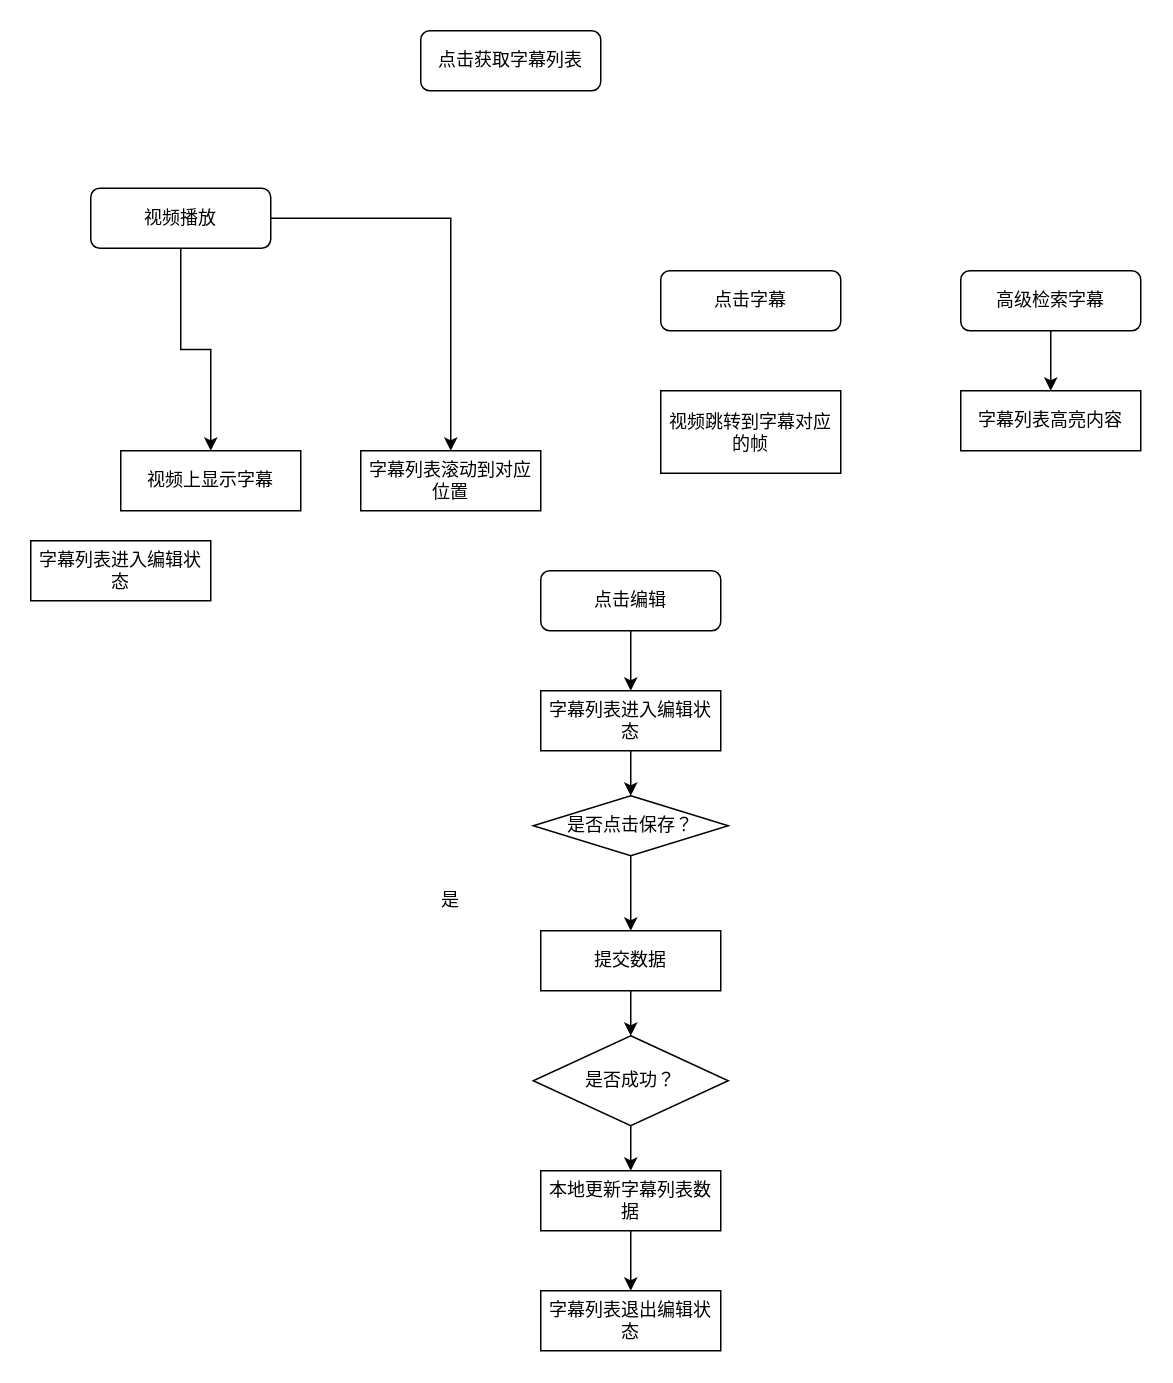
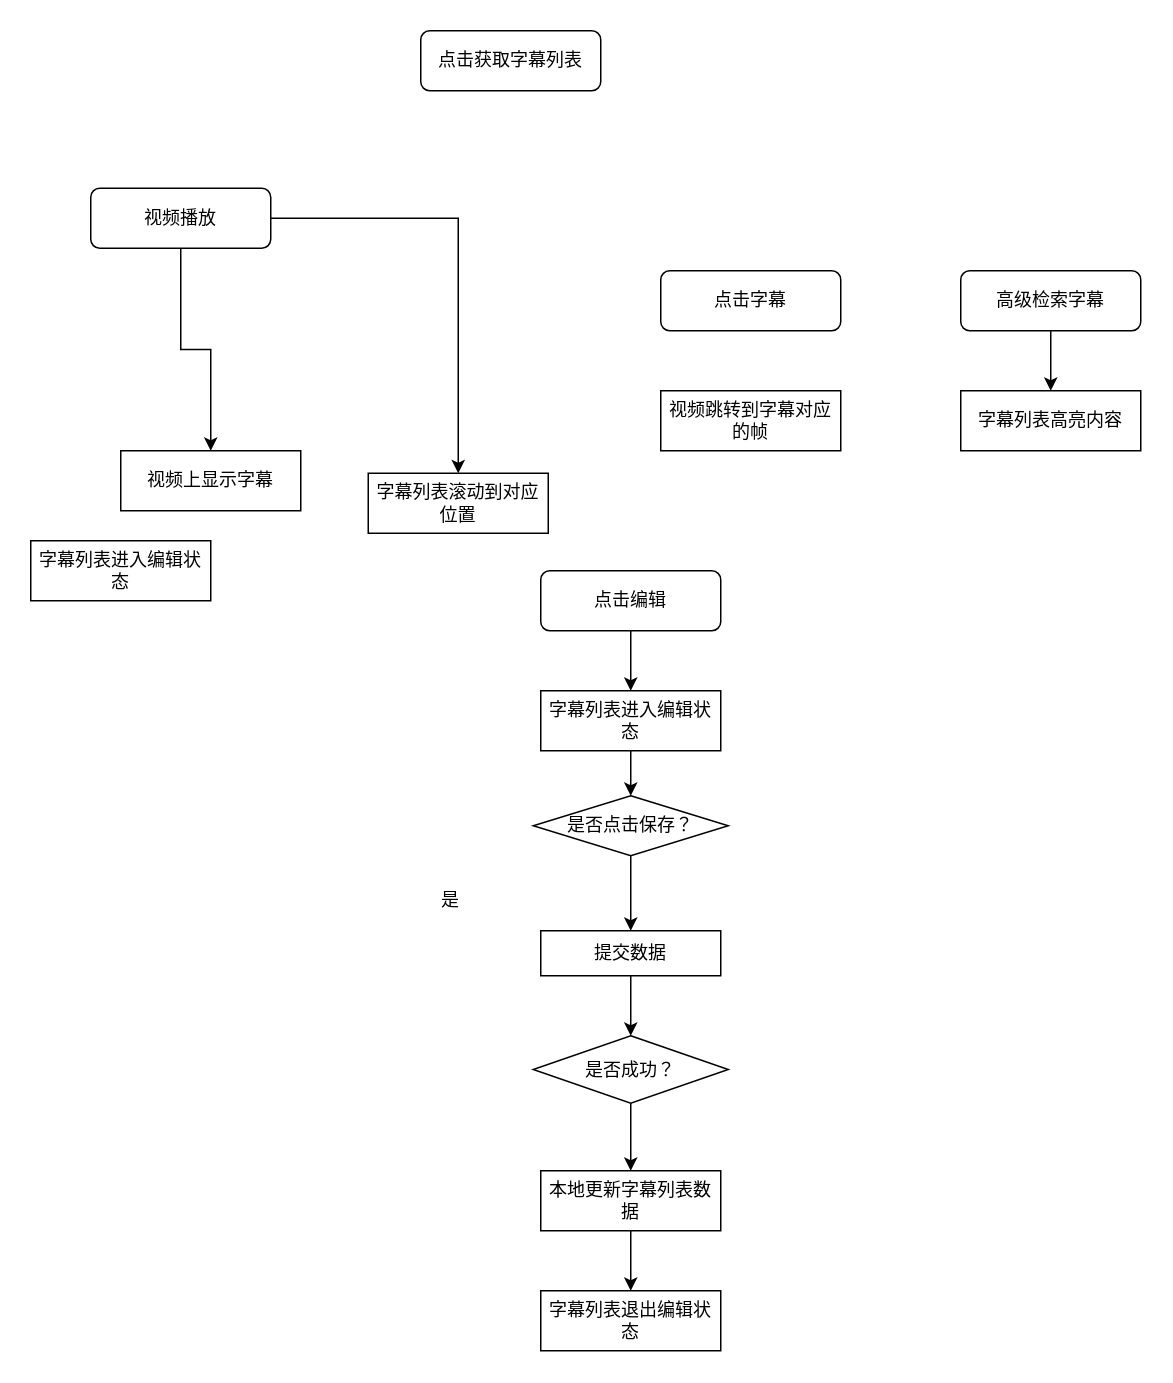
node "视频跳转到字幕对应的帧": size 180x83 -> 180x60
node "字幕列表滚动到对应位置": moved (451, 481) -> (458, 503)
node "提交数据": size 180x60 -> 180x45
node "是否成功？": size 195x90 -> 195x68
